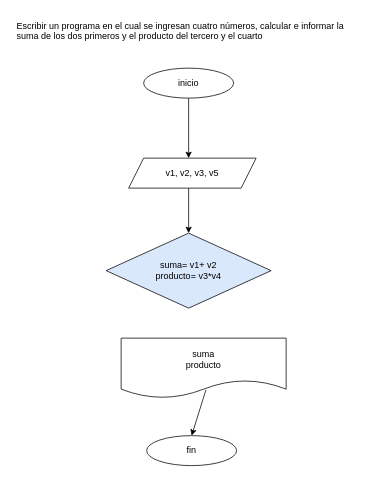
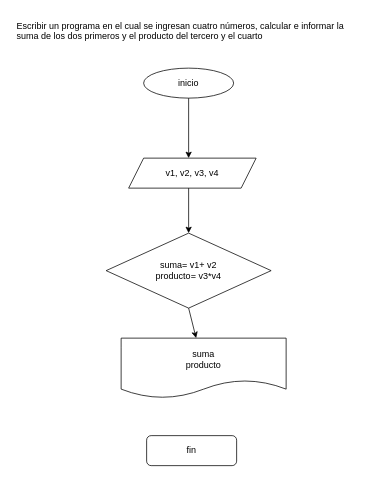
node "v1, v2, v3, v5": label "v1, v2, v3, v5" -> "v1, v2, v3, v4"
node "suma= v1+ v2 producto= v3*v4": fillcolor #dae8fc -> #ffffff
edge "suma= v1+ v2 producto= v3*v4" -> "suma producto": added
edge "suma producto" -> "fin": removed
node "fin": shape ellipse -> rounded rectangle
